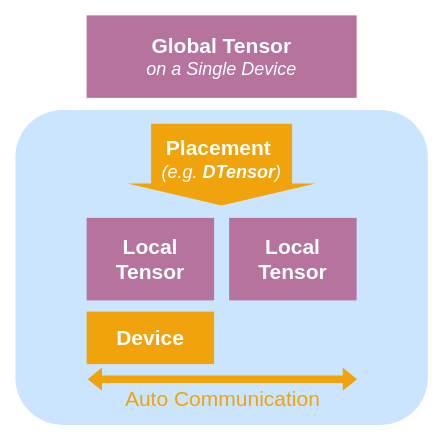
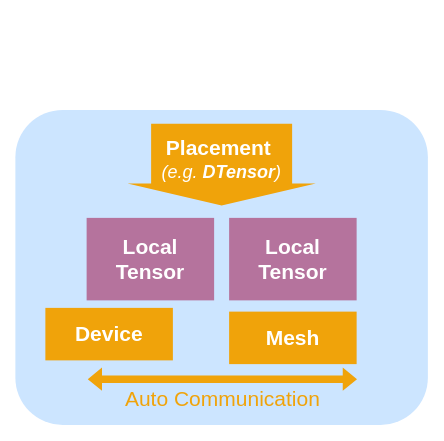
node "Global Tensoron a Single Device": removed
node "Device": moved (150, 338) -> (109, 334)
node "Mesh": added
